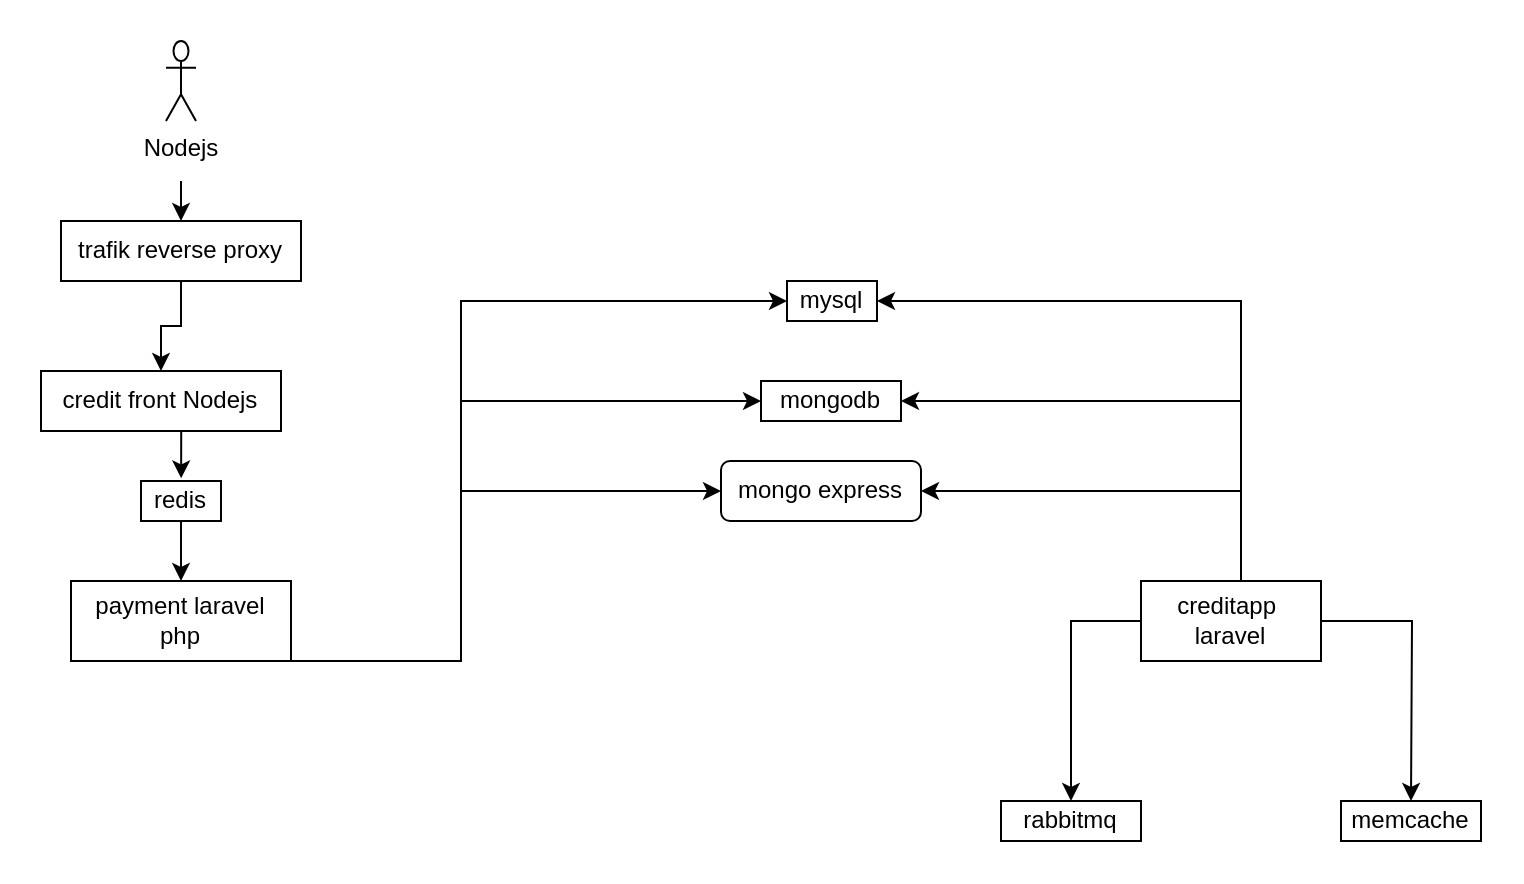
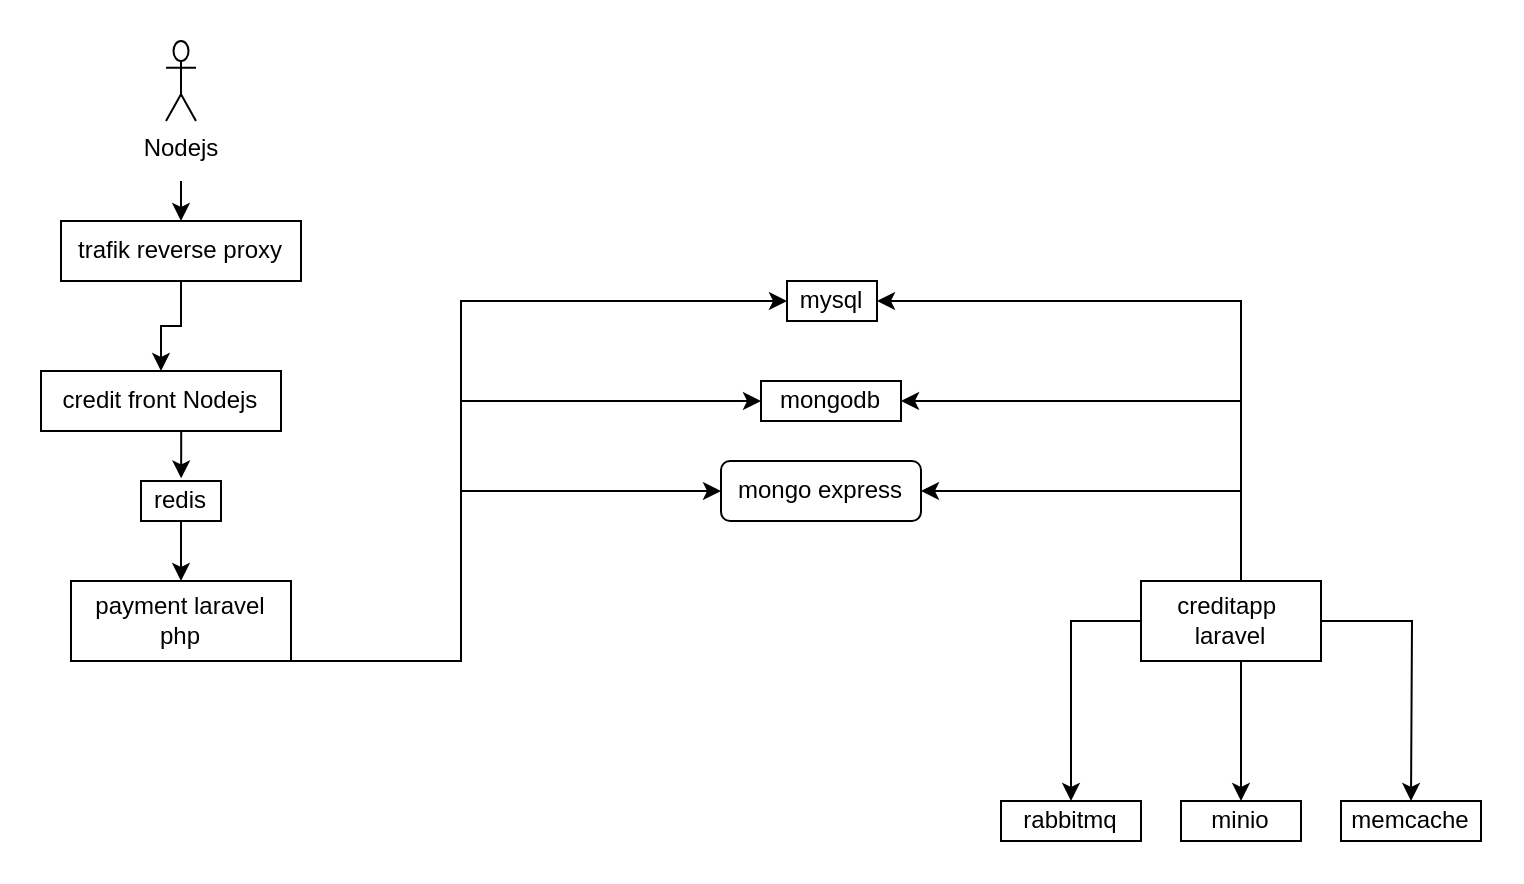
edge "creditapp laravel" -> "minio": added
node "minio": added
